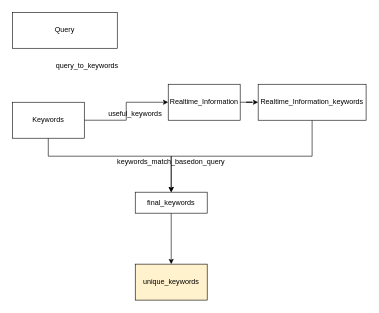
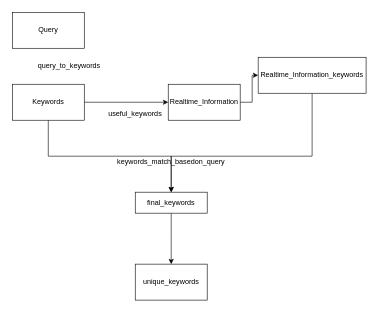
node "Query": size 105x36 -> 72x36
node "query_to_keywords": moved (87, 66) -> (69, 66)
node "Realtime_Information_keywords": moved (312, 102) -> (312, 75)
node "Keywords": moved (48, 120) -> (48, 102)
node "unique_keywords": fillcolor #fff2cc -> #ffffff
